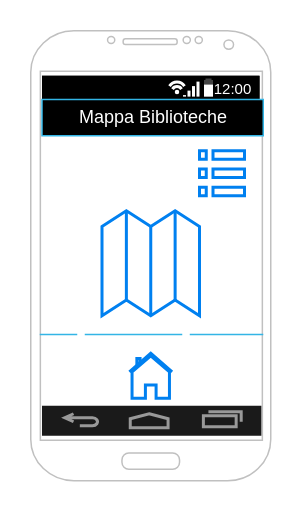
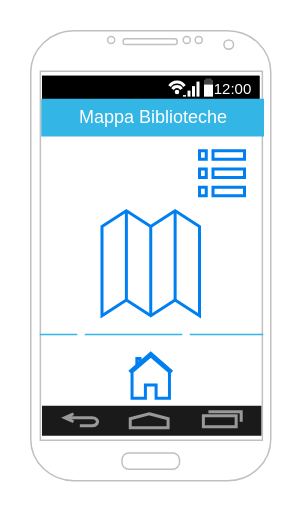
node "Mappa Biblioteche": fillcolor #000000 -> #33b5e5
